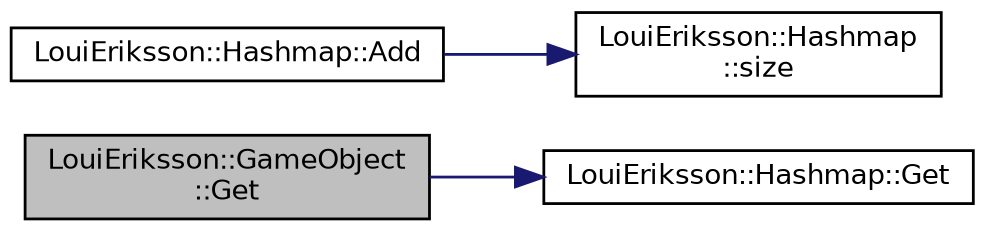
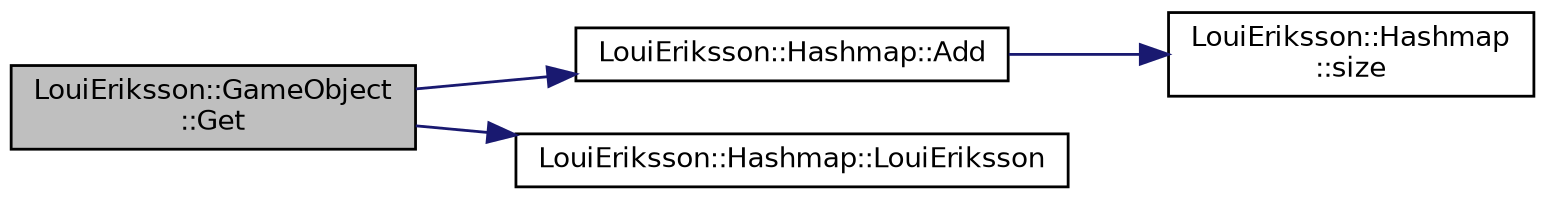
edge "LouiEriksson::GameObject ::Get" -> "LouiEriksson::Hashmap::Add": added
node "LouiEriksson::Hashmap::Get": label "LouiEriksson::Hashmap::Get" -> "LouiEriksson::Hashmap::LouiEriksson"
